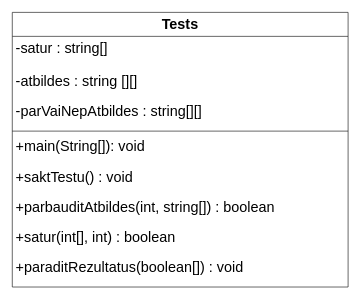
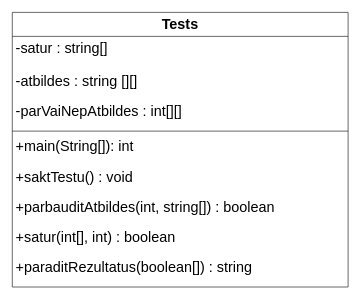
node "-parVaiNepAtbildes : string[][]": label "-parVaiNepAtbildes : string[][]" -> "-parVaiNepAtbildes : int[][]"
node "+main(String[]): void": label "+main(String[]): void" -> "+main(String[]): int"
node "+paraditRezultatus(boolean[]) : void": label "+paraditRezultatus(boolean[]) : void" -> "+paraditRezultatus(boolean[]) : string"
